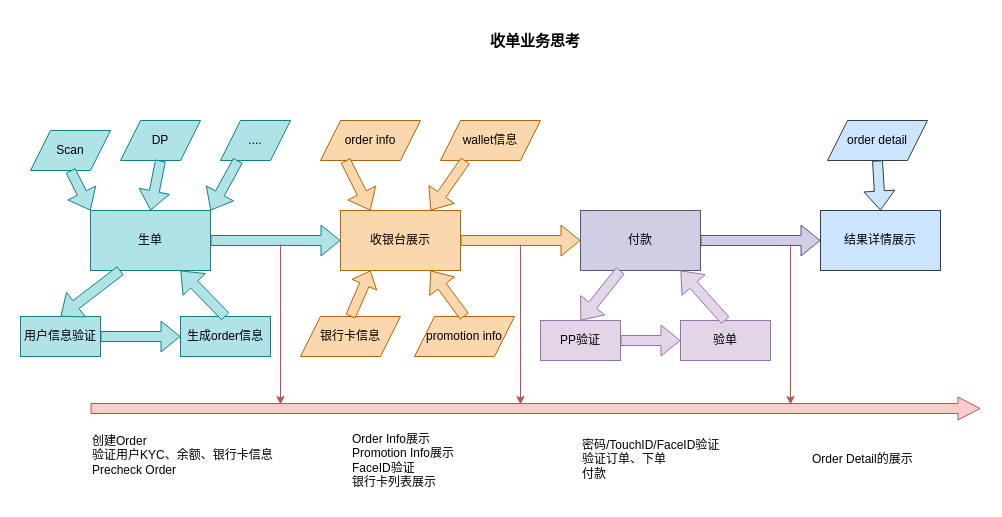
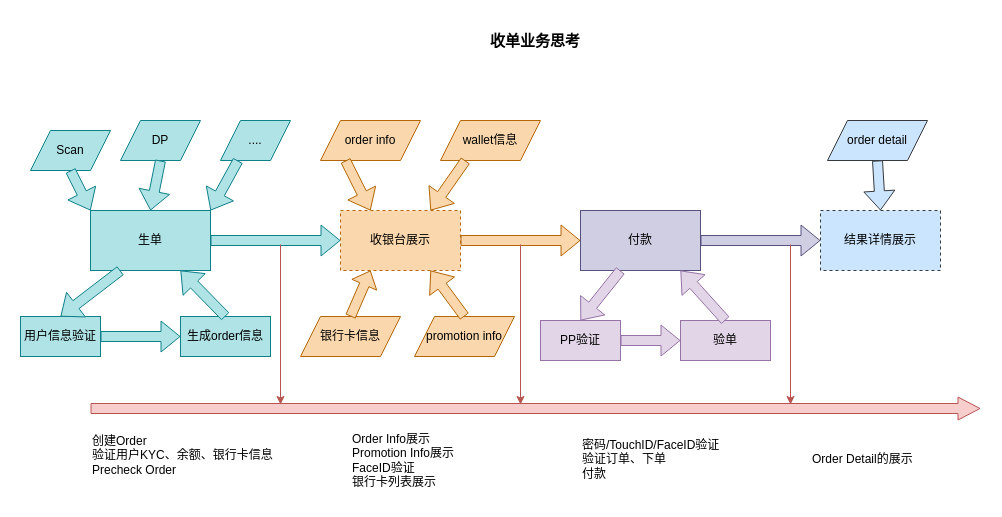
node "收银台展示": style solid -> dashed
node "结果详情展示": style solid -> dashed
